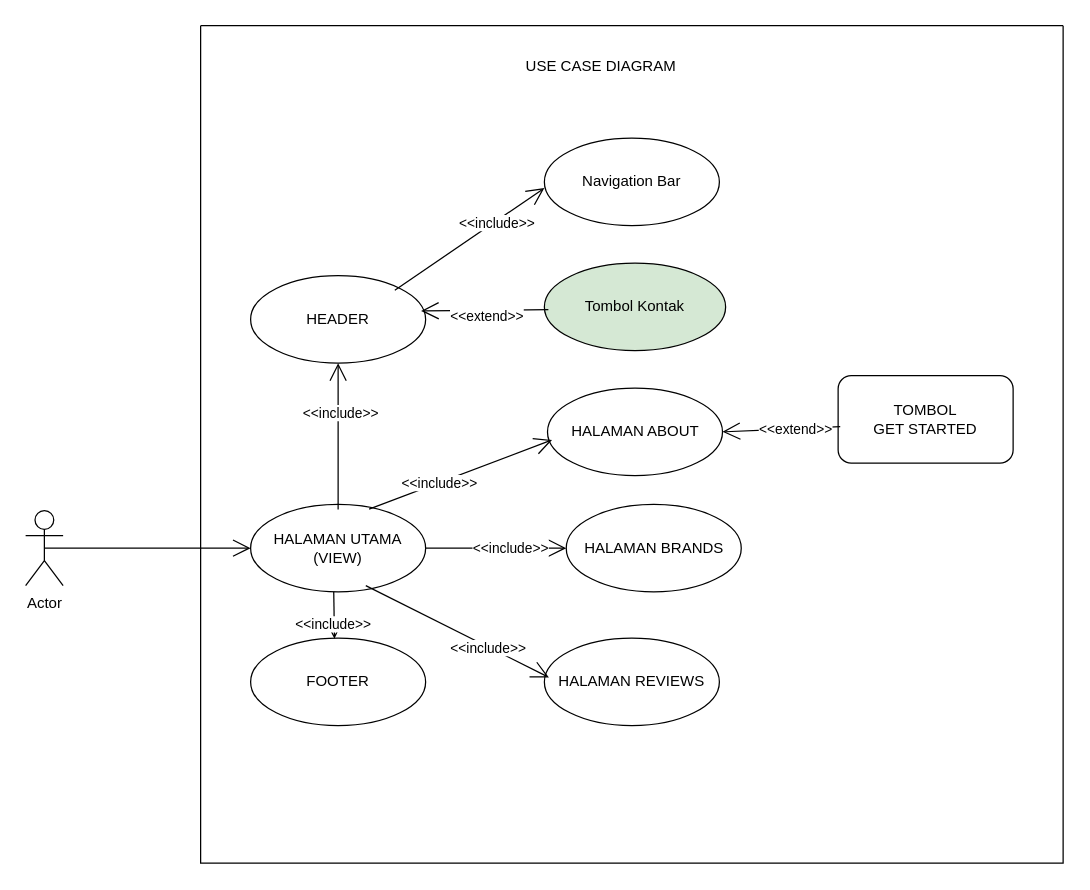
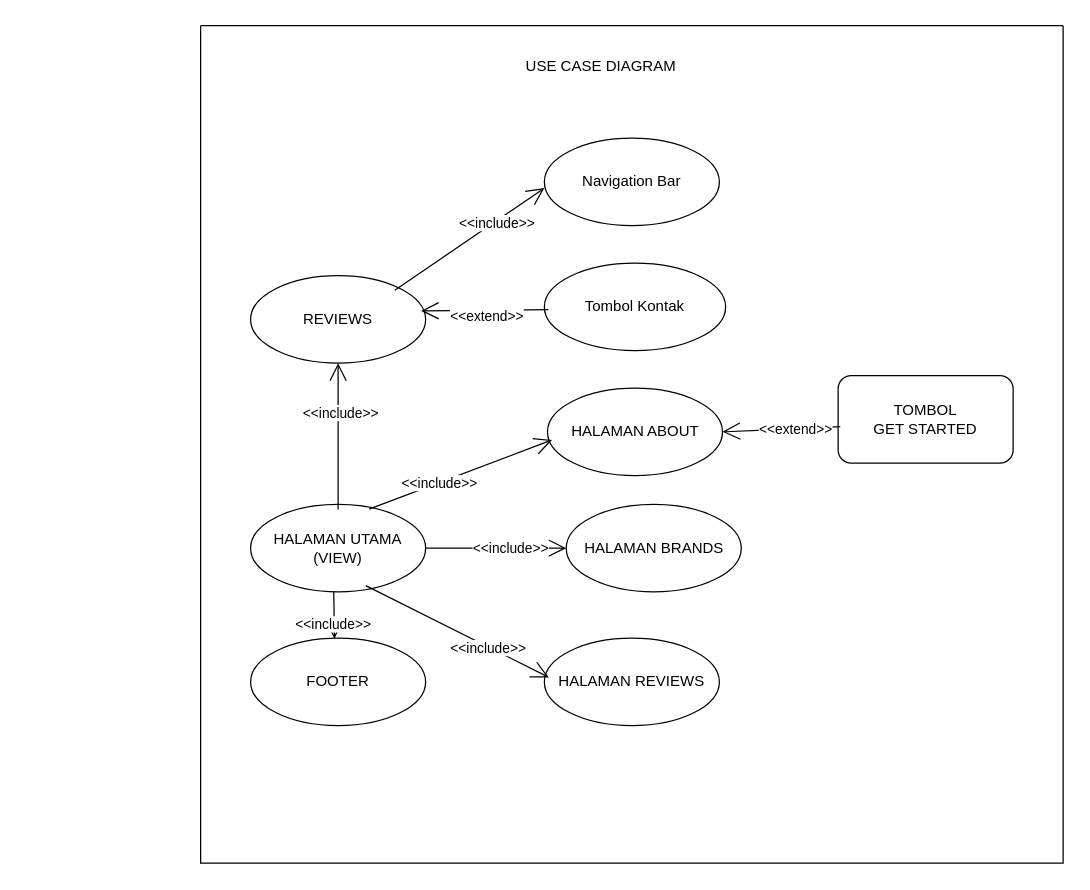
node "Tombol Kontak": fillcolor #d5e8d4 -> #ffffff
node "HEADER": label "HEADER" -> "REVIEWS"
node "Actor": removed
edge "Actor" -> "HALAMAN UTAMA (VIEW)": removed
